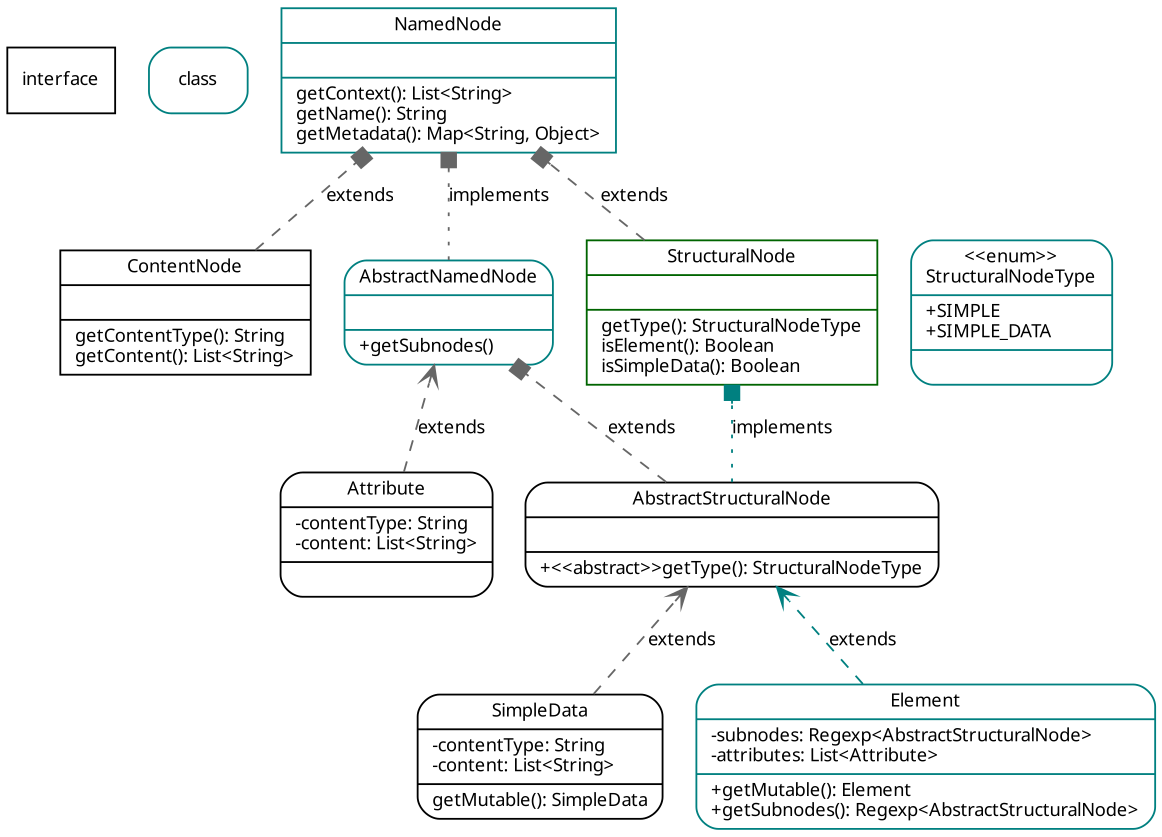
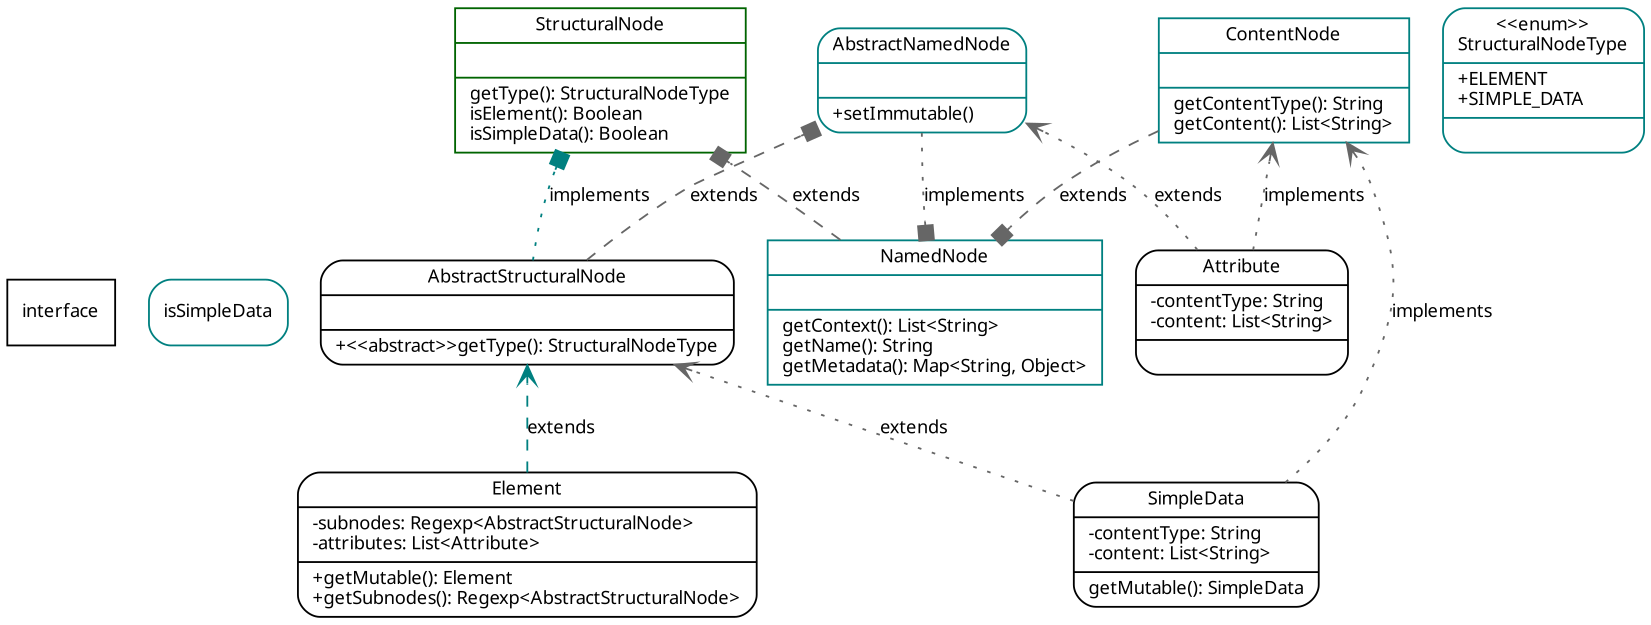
node "class": label "class" -> "isSimpleData"
edge "StructuralNode" -> "NamedNode": reversed
edge "Attribute" -> "ContentNode": added, label "implements"
node "StructuralNodeType": text "+SIMPLE" -> "+ELEMENT"
node "ContentNode": color black -> teal
edge "SimpleData" -> "ContentNode": added, label "implements"
node "AbstractNamedNode": text "+getSubnodes()" -> "+setImmutable()"
edge "Attribute" -> "AbstractNamedNode": style dashed -> dotted
edge "SimpleData" -> "AbstractStructuralNode": style dashed -> dotted
node "Element": color teal -> black
